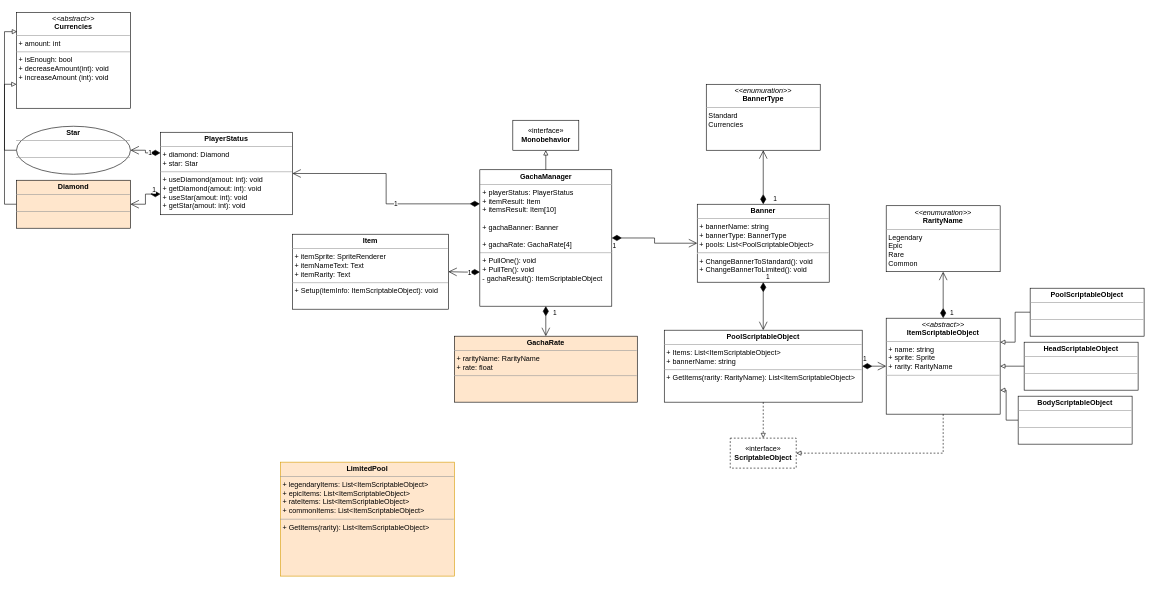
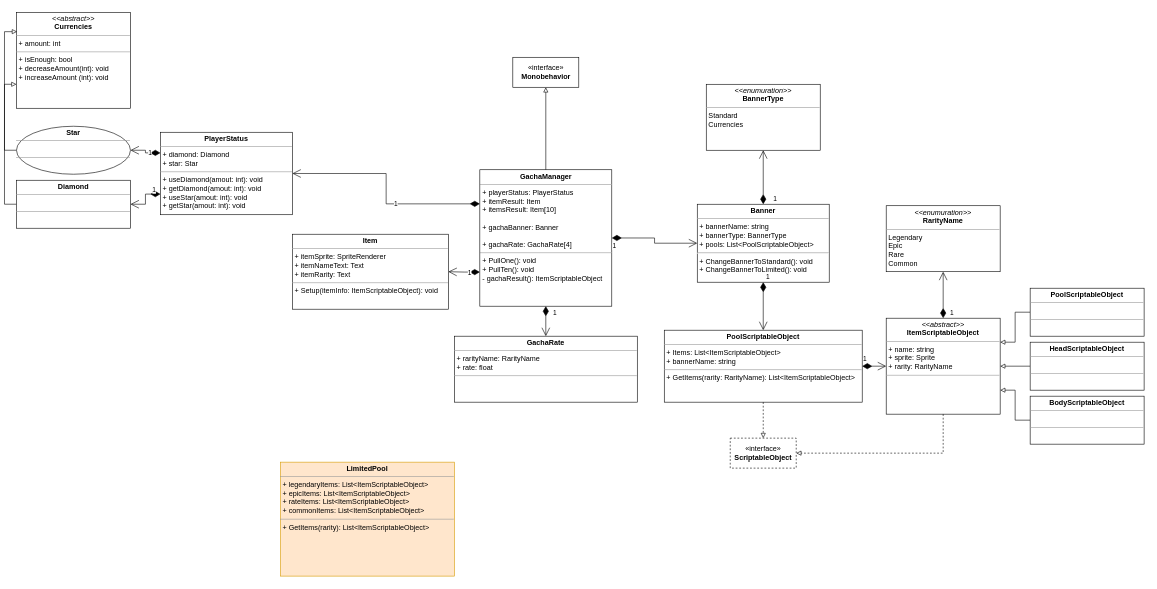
node "«interface» Monobehavior": moved (546, 135) -> (546, 72)
node "Diamond": fillcolor #ffe6cc -> #ffffff
node "HeadScriptableObject": moved (1082, 366) -> (1088, 366)
node "GachaRate + rarityName: RarityName + rate: float": fillcolor #ffe6cc -> #ffffff
node "BodyScriptableObject": moved (1076, 420) -> (1088, 420)
